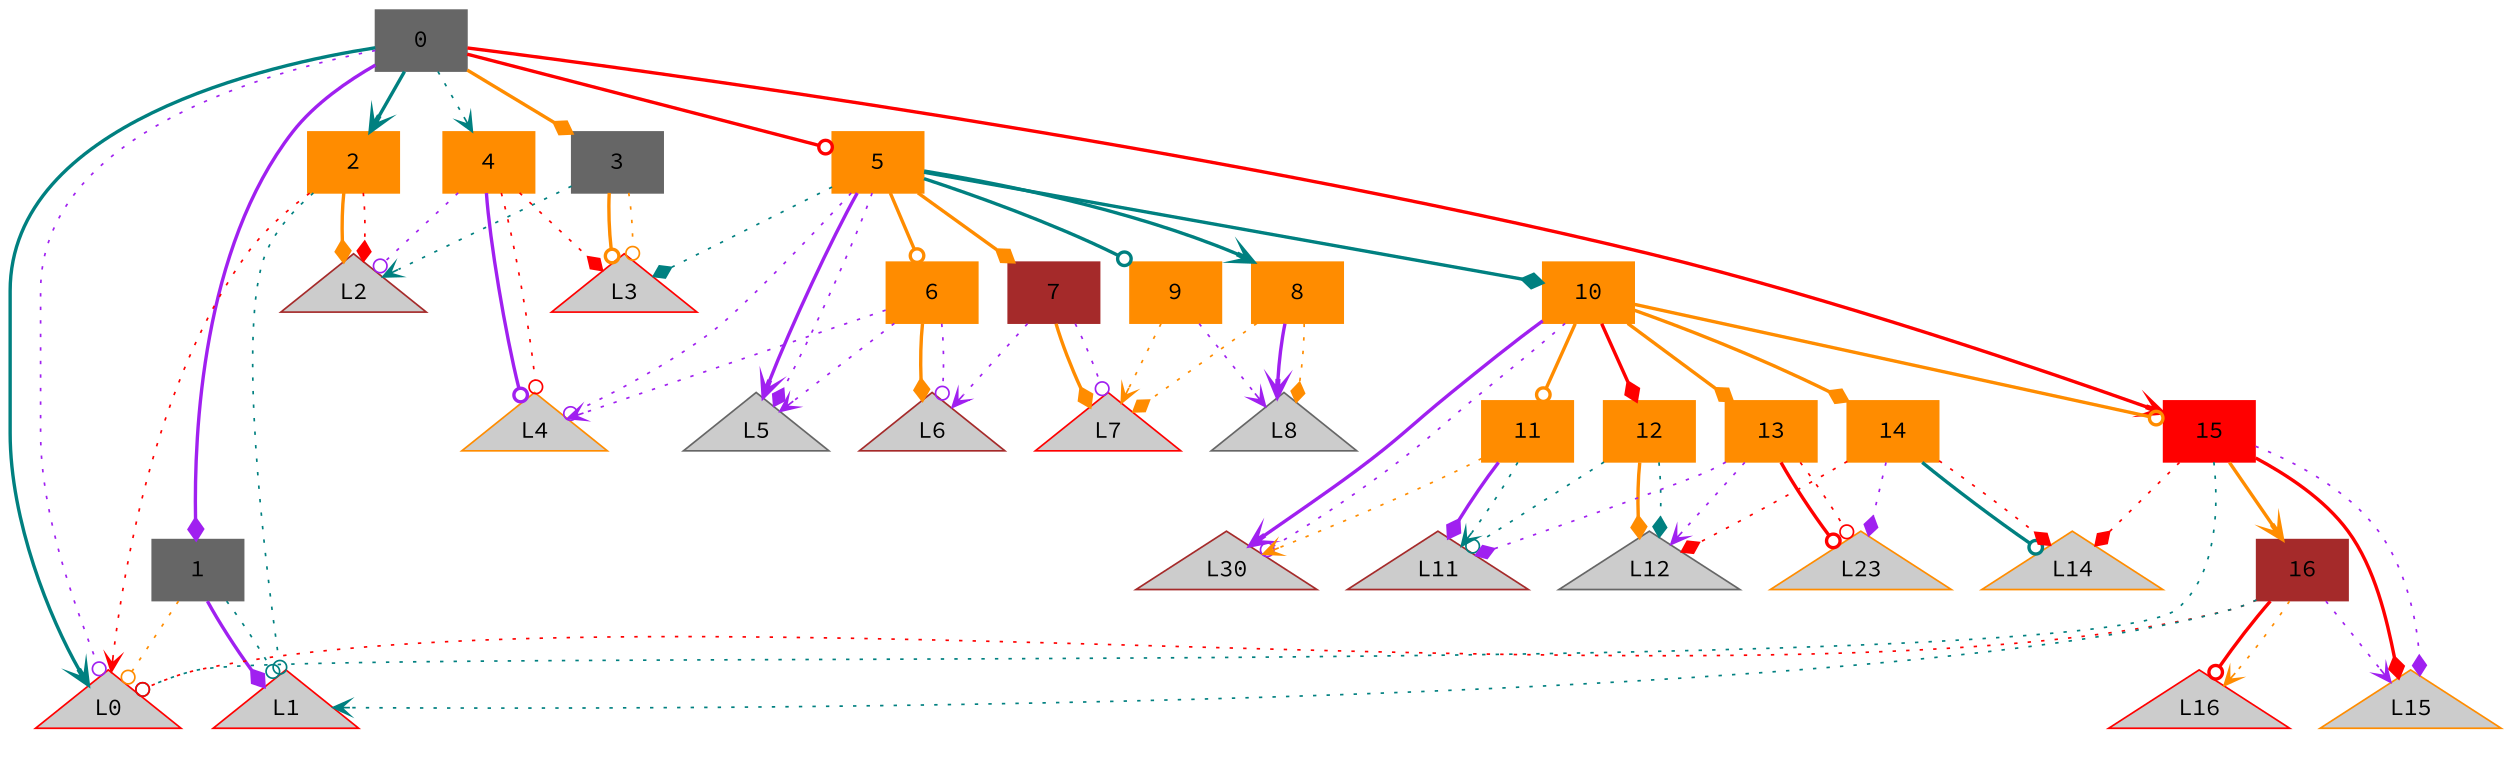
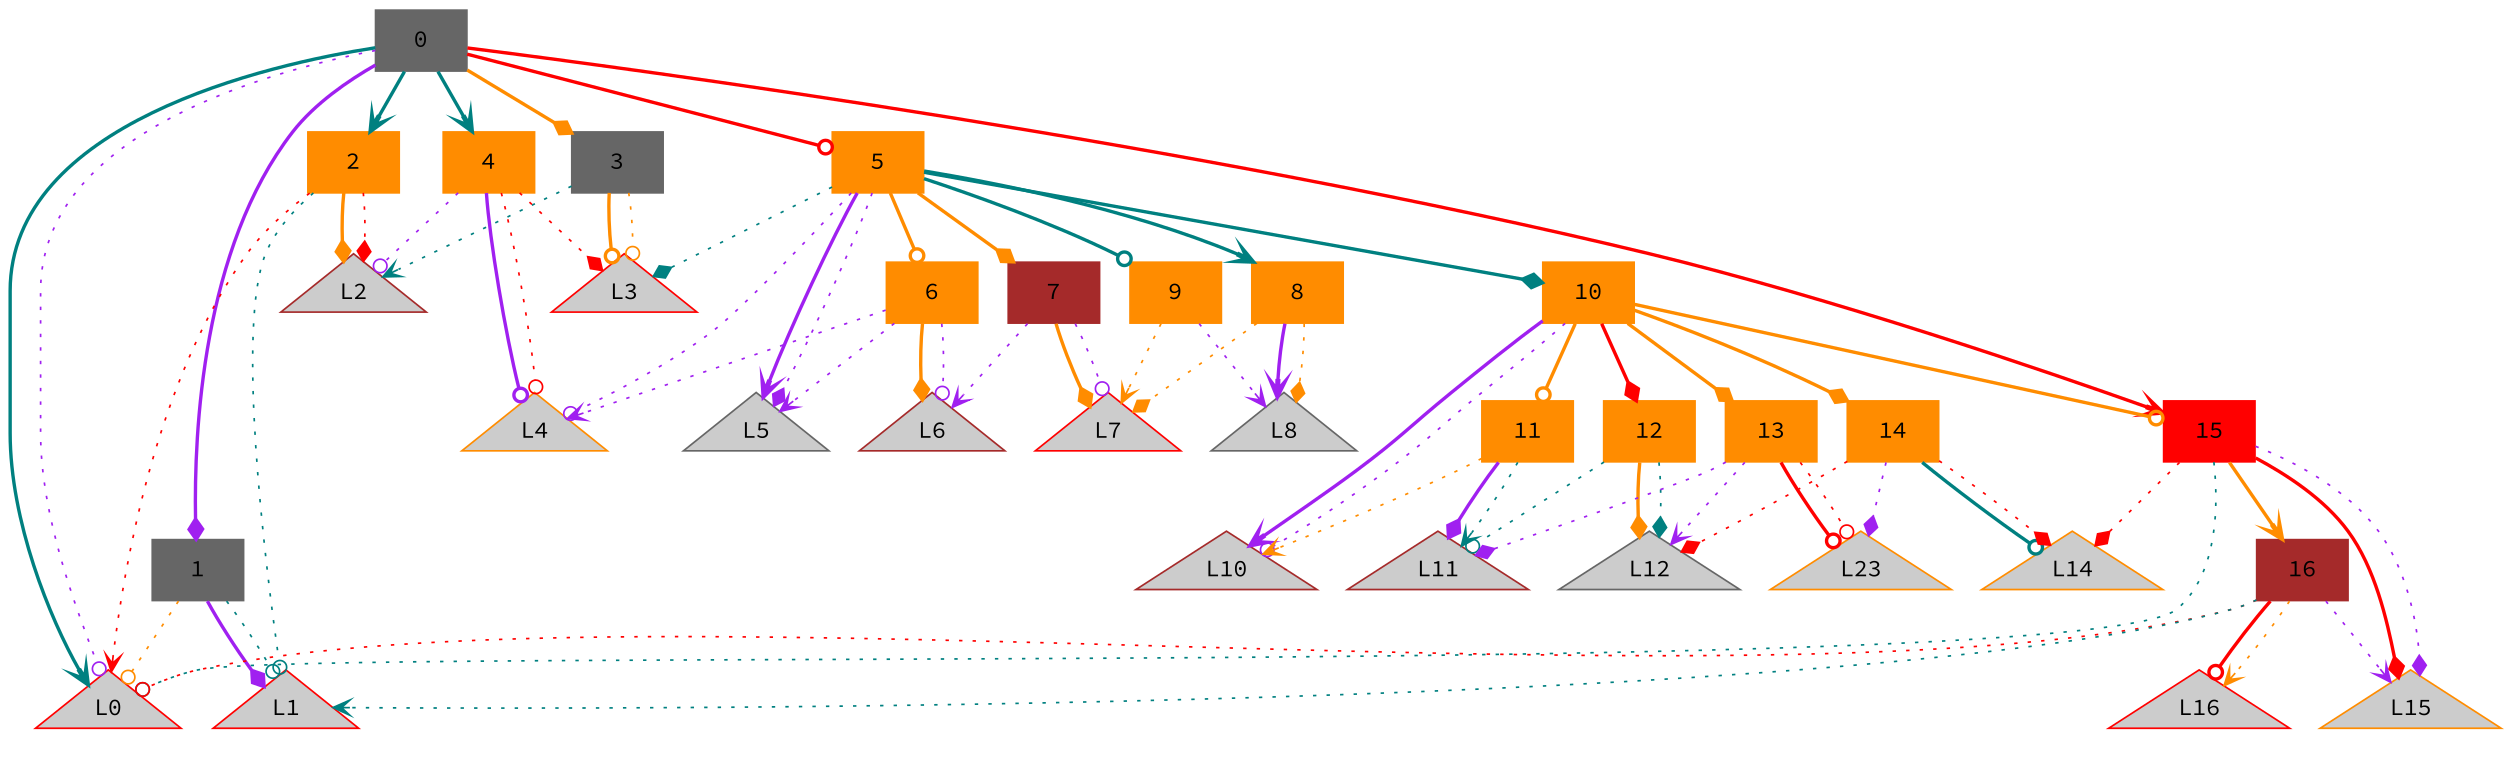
edge "0" -> "4": style dotted -> bold
node "L30": label "L30" -> "L10"
